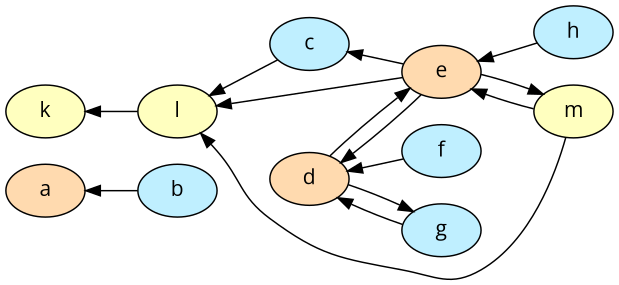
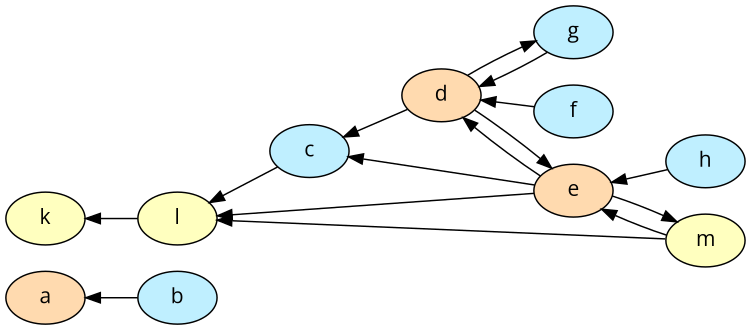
edge "d" -> "c": added
